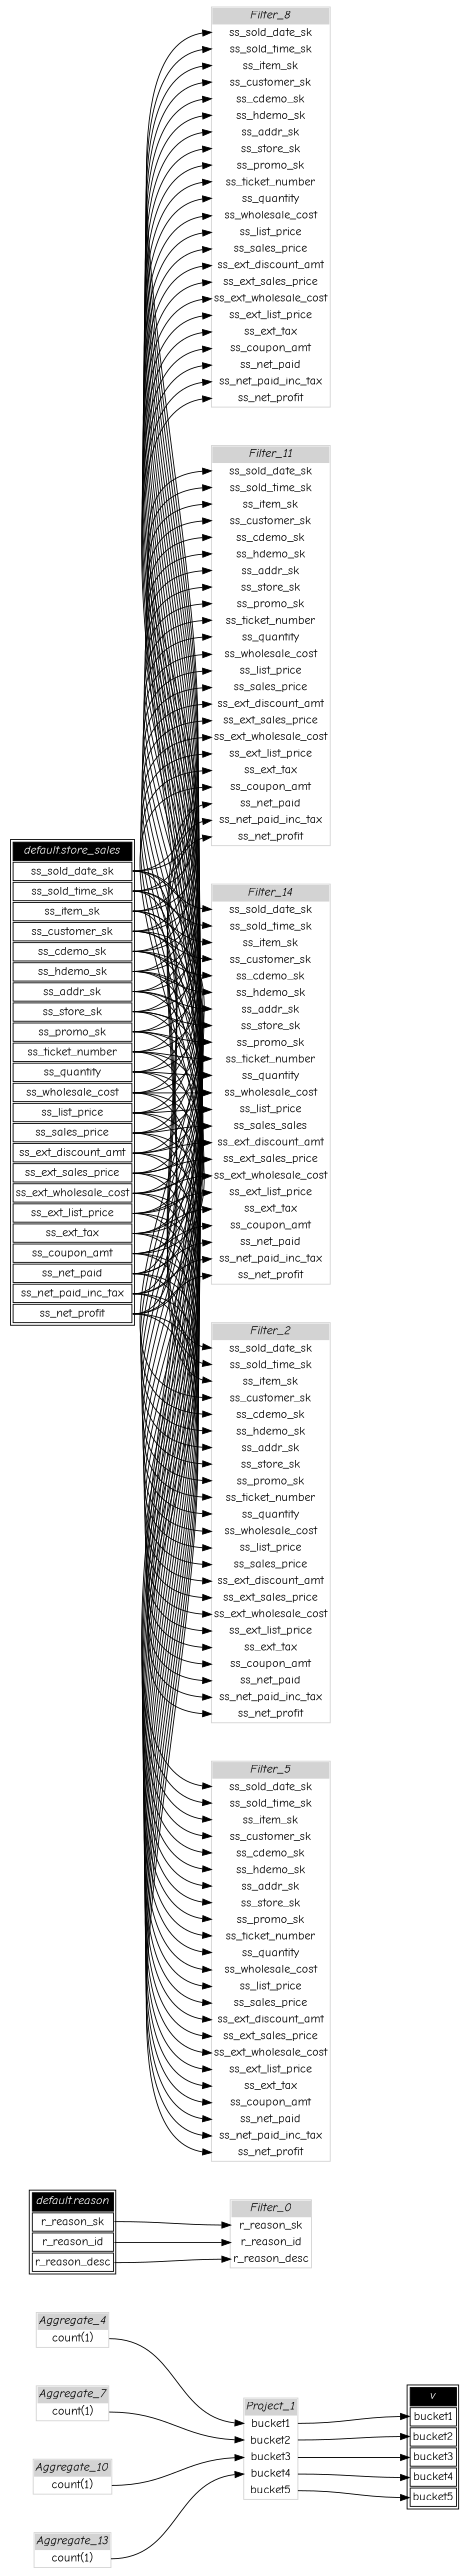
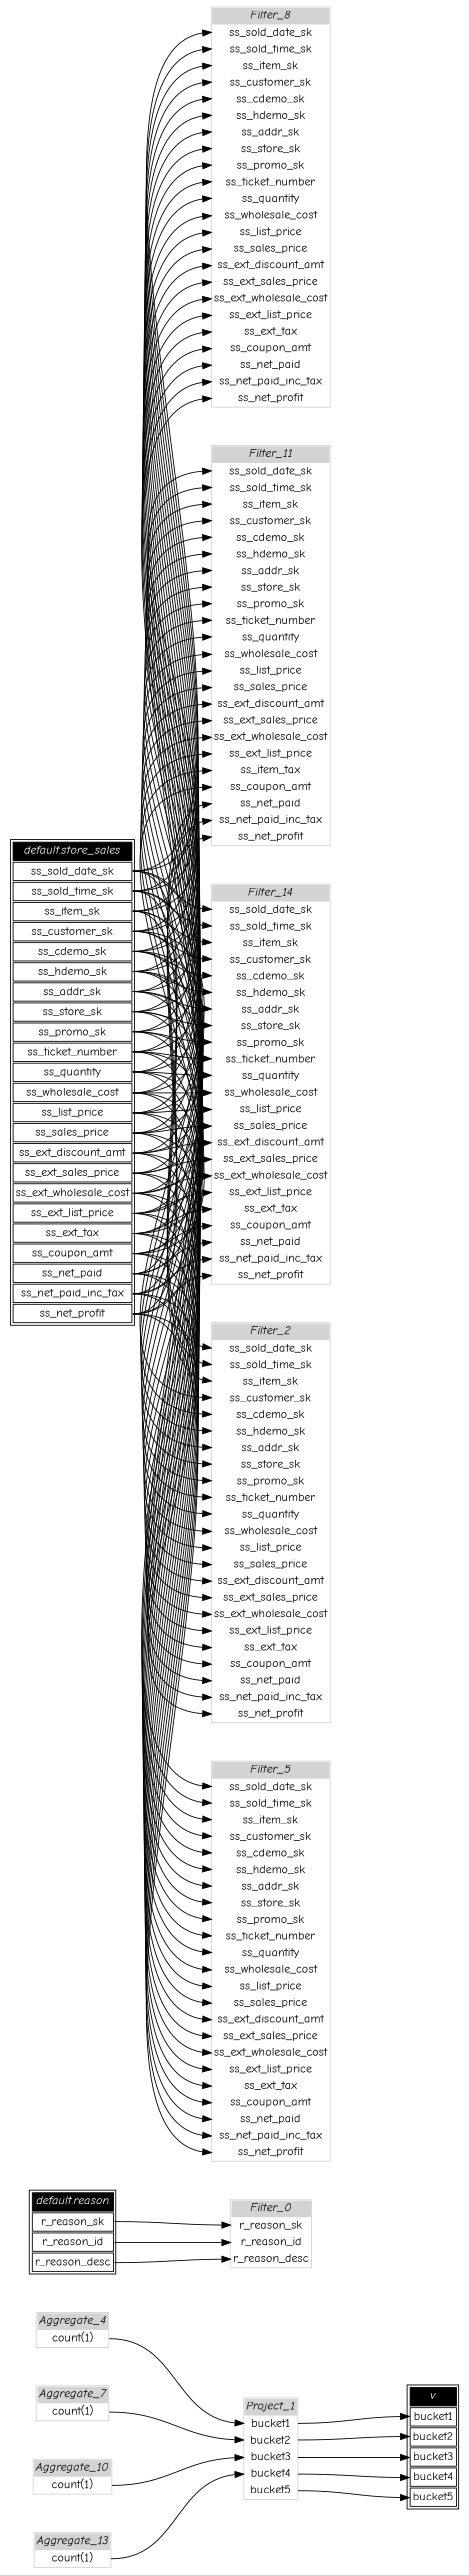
node "Filter_11": text "ss_ext_tax" -> "ss_item_tax"
node "Filter_14": text "ss_sales_sales" -> "ss_sales_price"
